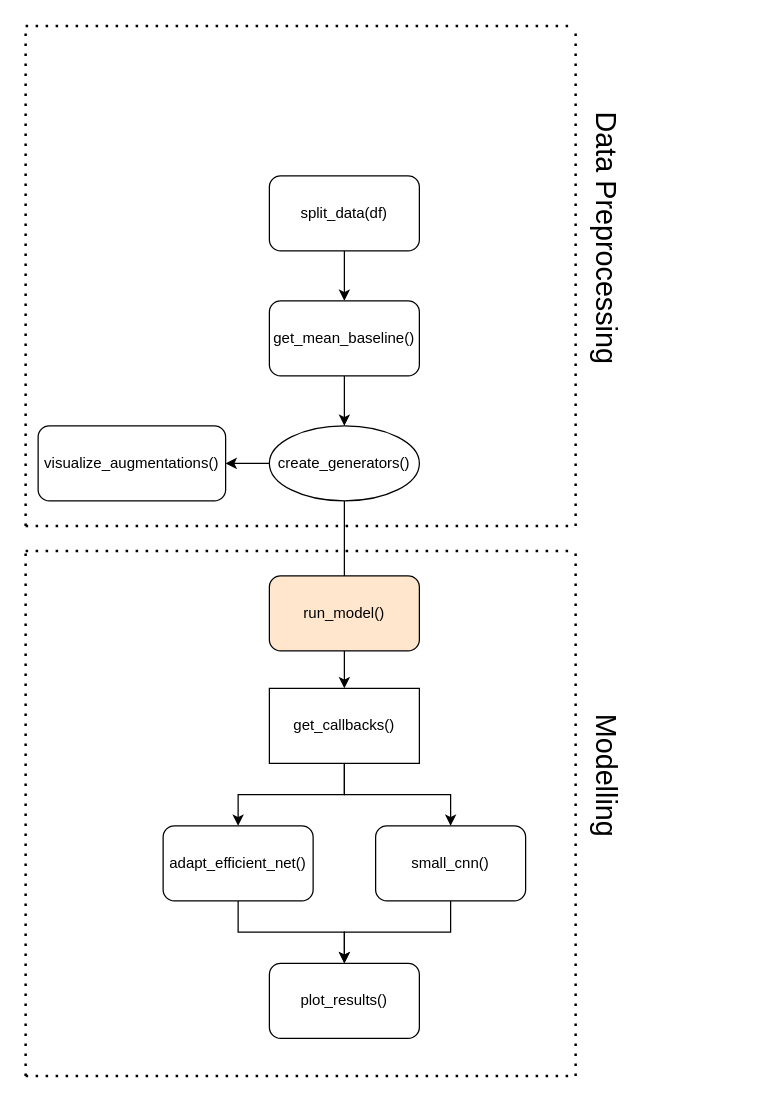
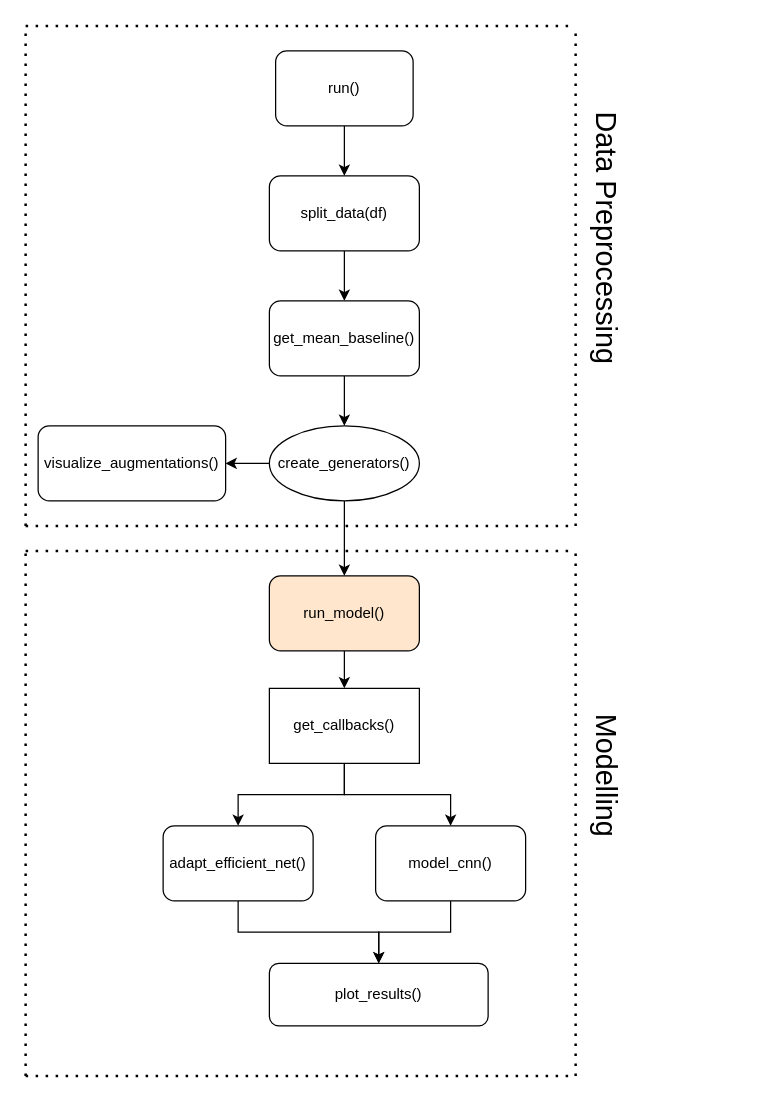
node "run()": added
edge "run()" -> "split_data(df)": added
edge "create_generators()" -- "run_model()": arrowhead none -> classic
node "small_cnn()": label "small_cnn()" -> "model_cnn()"
node "plot_results()": size 150x75 -> 219x63
